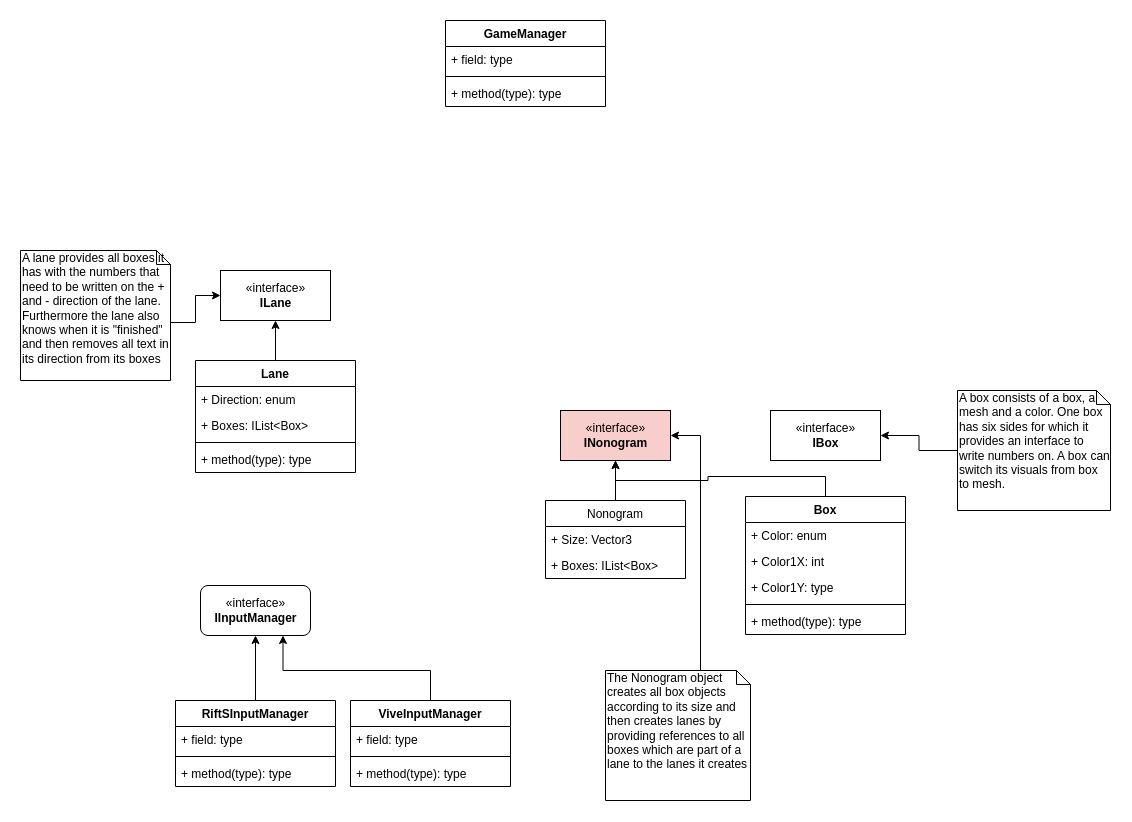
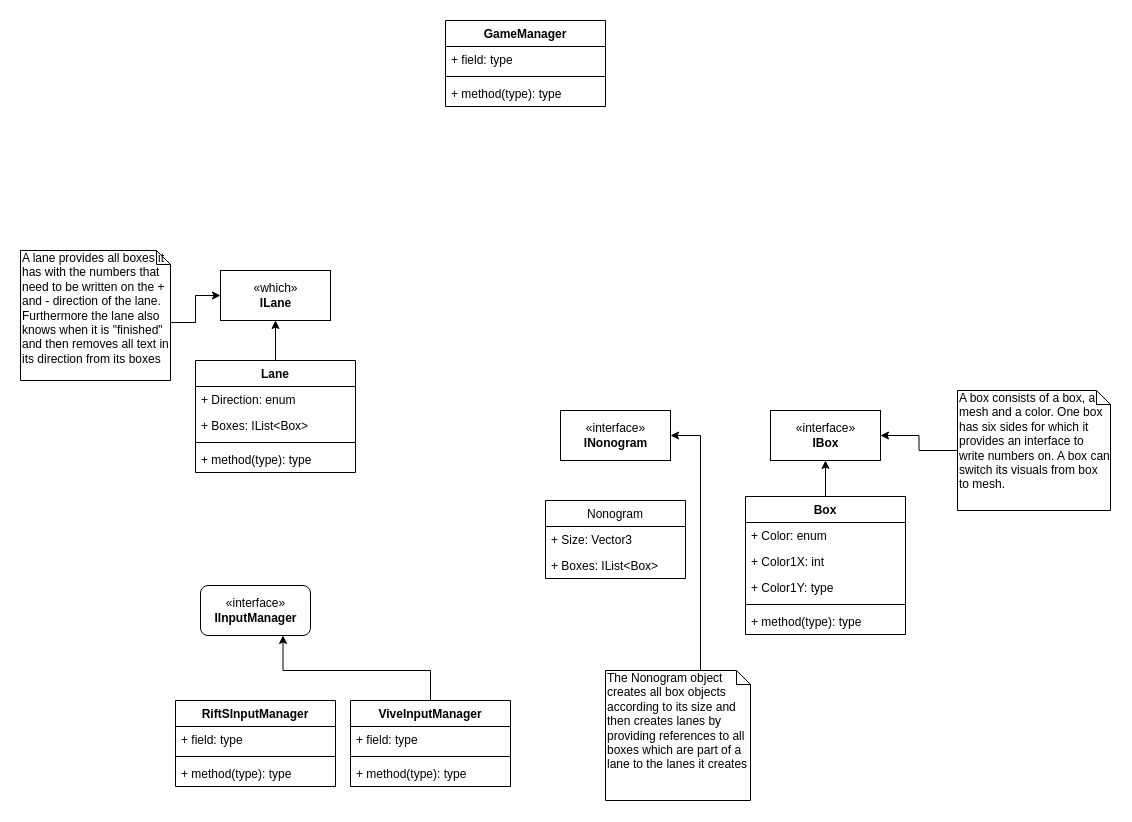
node "«interface» ILane": label "«interface» ILane" -> "«which» ILane"
node "«interface» INonogram": fillcolor #f8cecc -> #ffffff
edge "Box" -> "«interface» INonogram": now "Box" -> "«interface» IBox"
edge "Nonogram" -> "«interface» INonogram": removed
edge "RiftSInputManager" -> "«interface» IInputManager": removed
